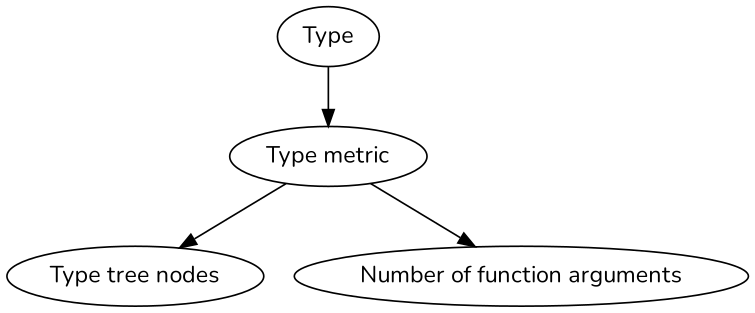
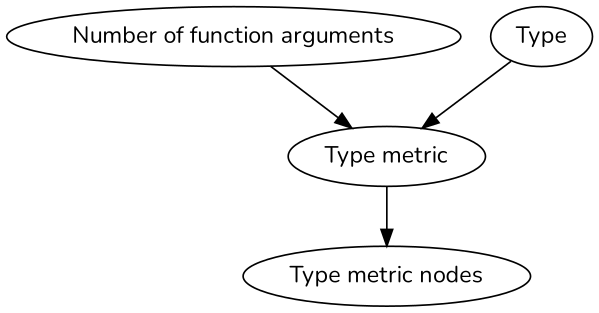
edge "Type metric" -> "Number of function arguments": reversed
node "Type tree nodes": label "Type tree nodes" -> "Type metric nodes"
